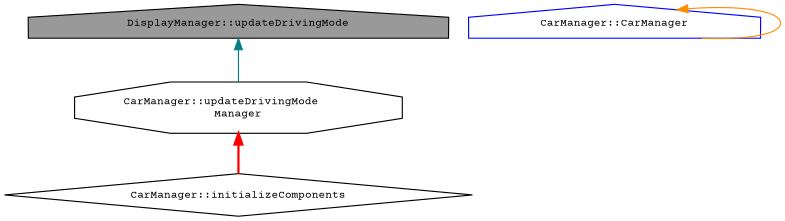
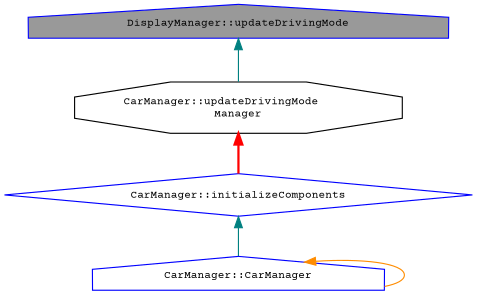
node "DisplayManager::updateDrivingMode": color black -> blue
node "CarManager::initializeComponents": color black -> blue
edge "CarManager::CarManager" -> "CarManager::initializeComponents": added
